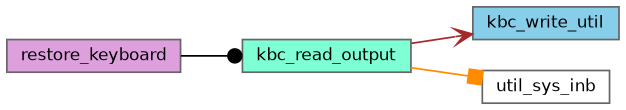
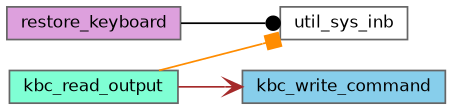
node "kbc_write_util": label "kbc_write_util" -> "kbc_write_command"
edge "restore_keyboard" -> "kbc_read_output": now "restore_keyboard" -> "util_sys_inb"
